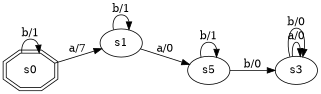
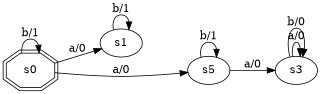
edge "s0" -> "s1": label "a/7" -> "a/0"
edge "s1" -> "s5": now "s0" -> "s5"
edge "s5" -> "s3": label "b/0" -> "a/0"
